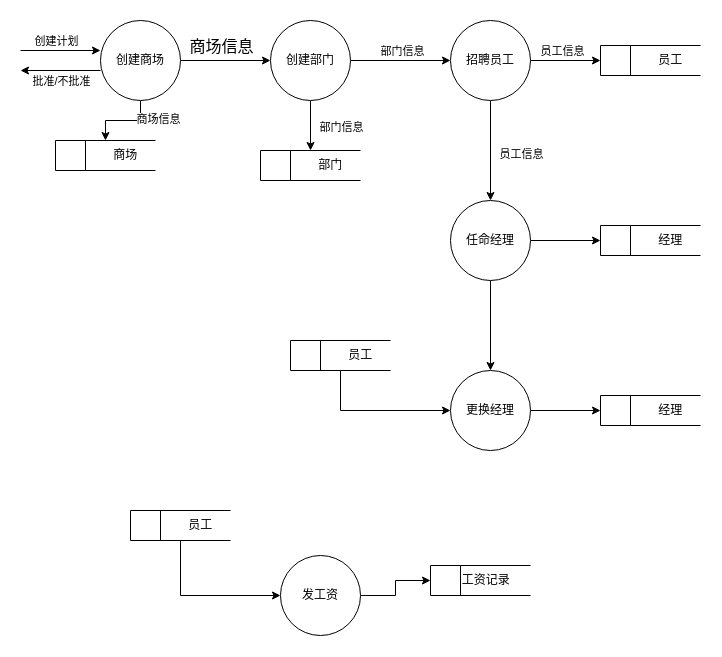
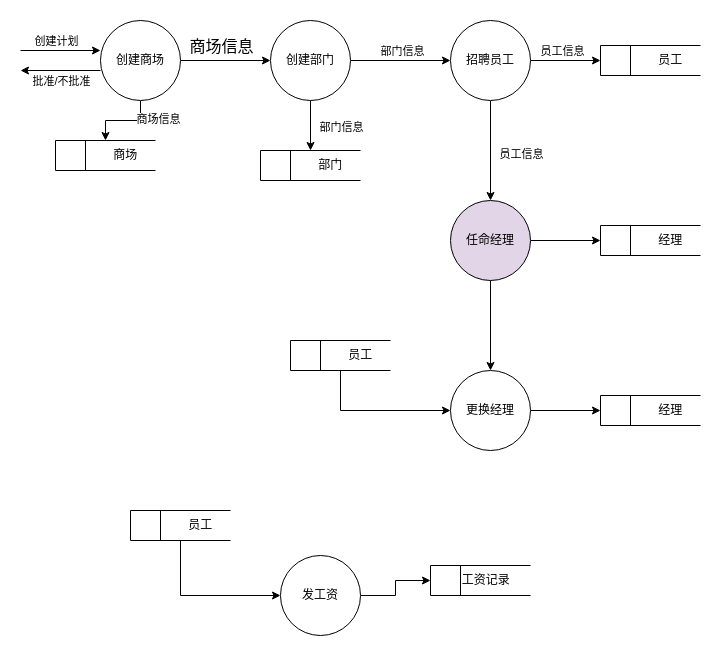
node "任命经理": fillcolor #ffffff -> #e1d5e7
